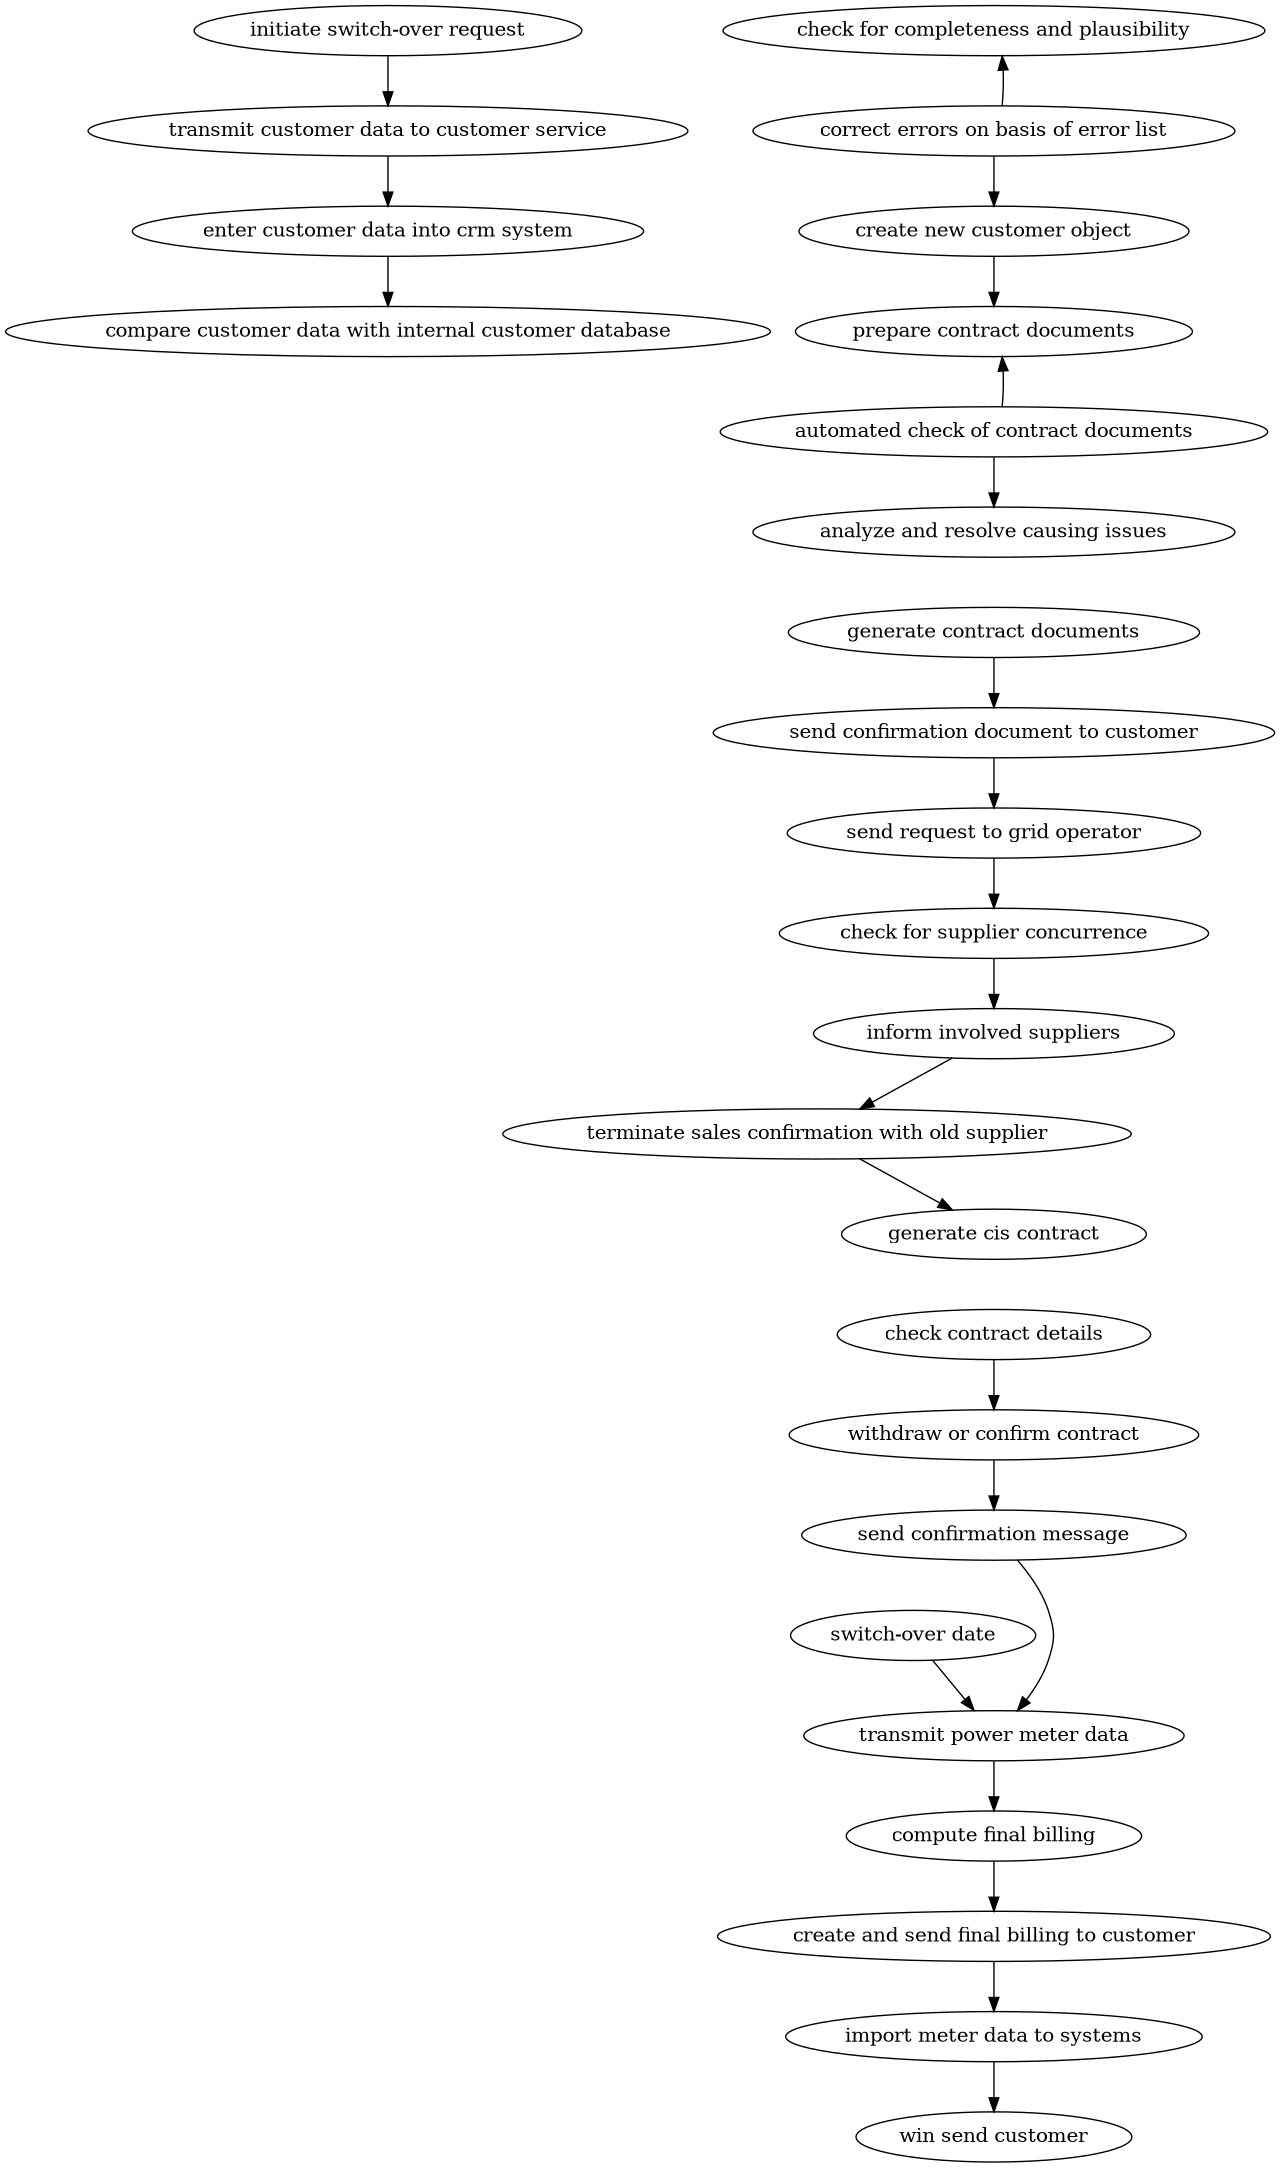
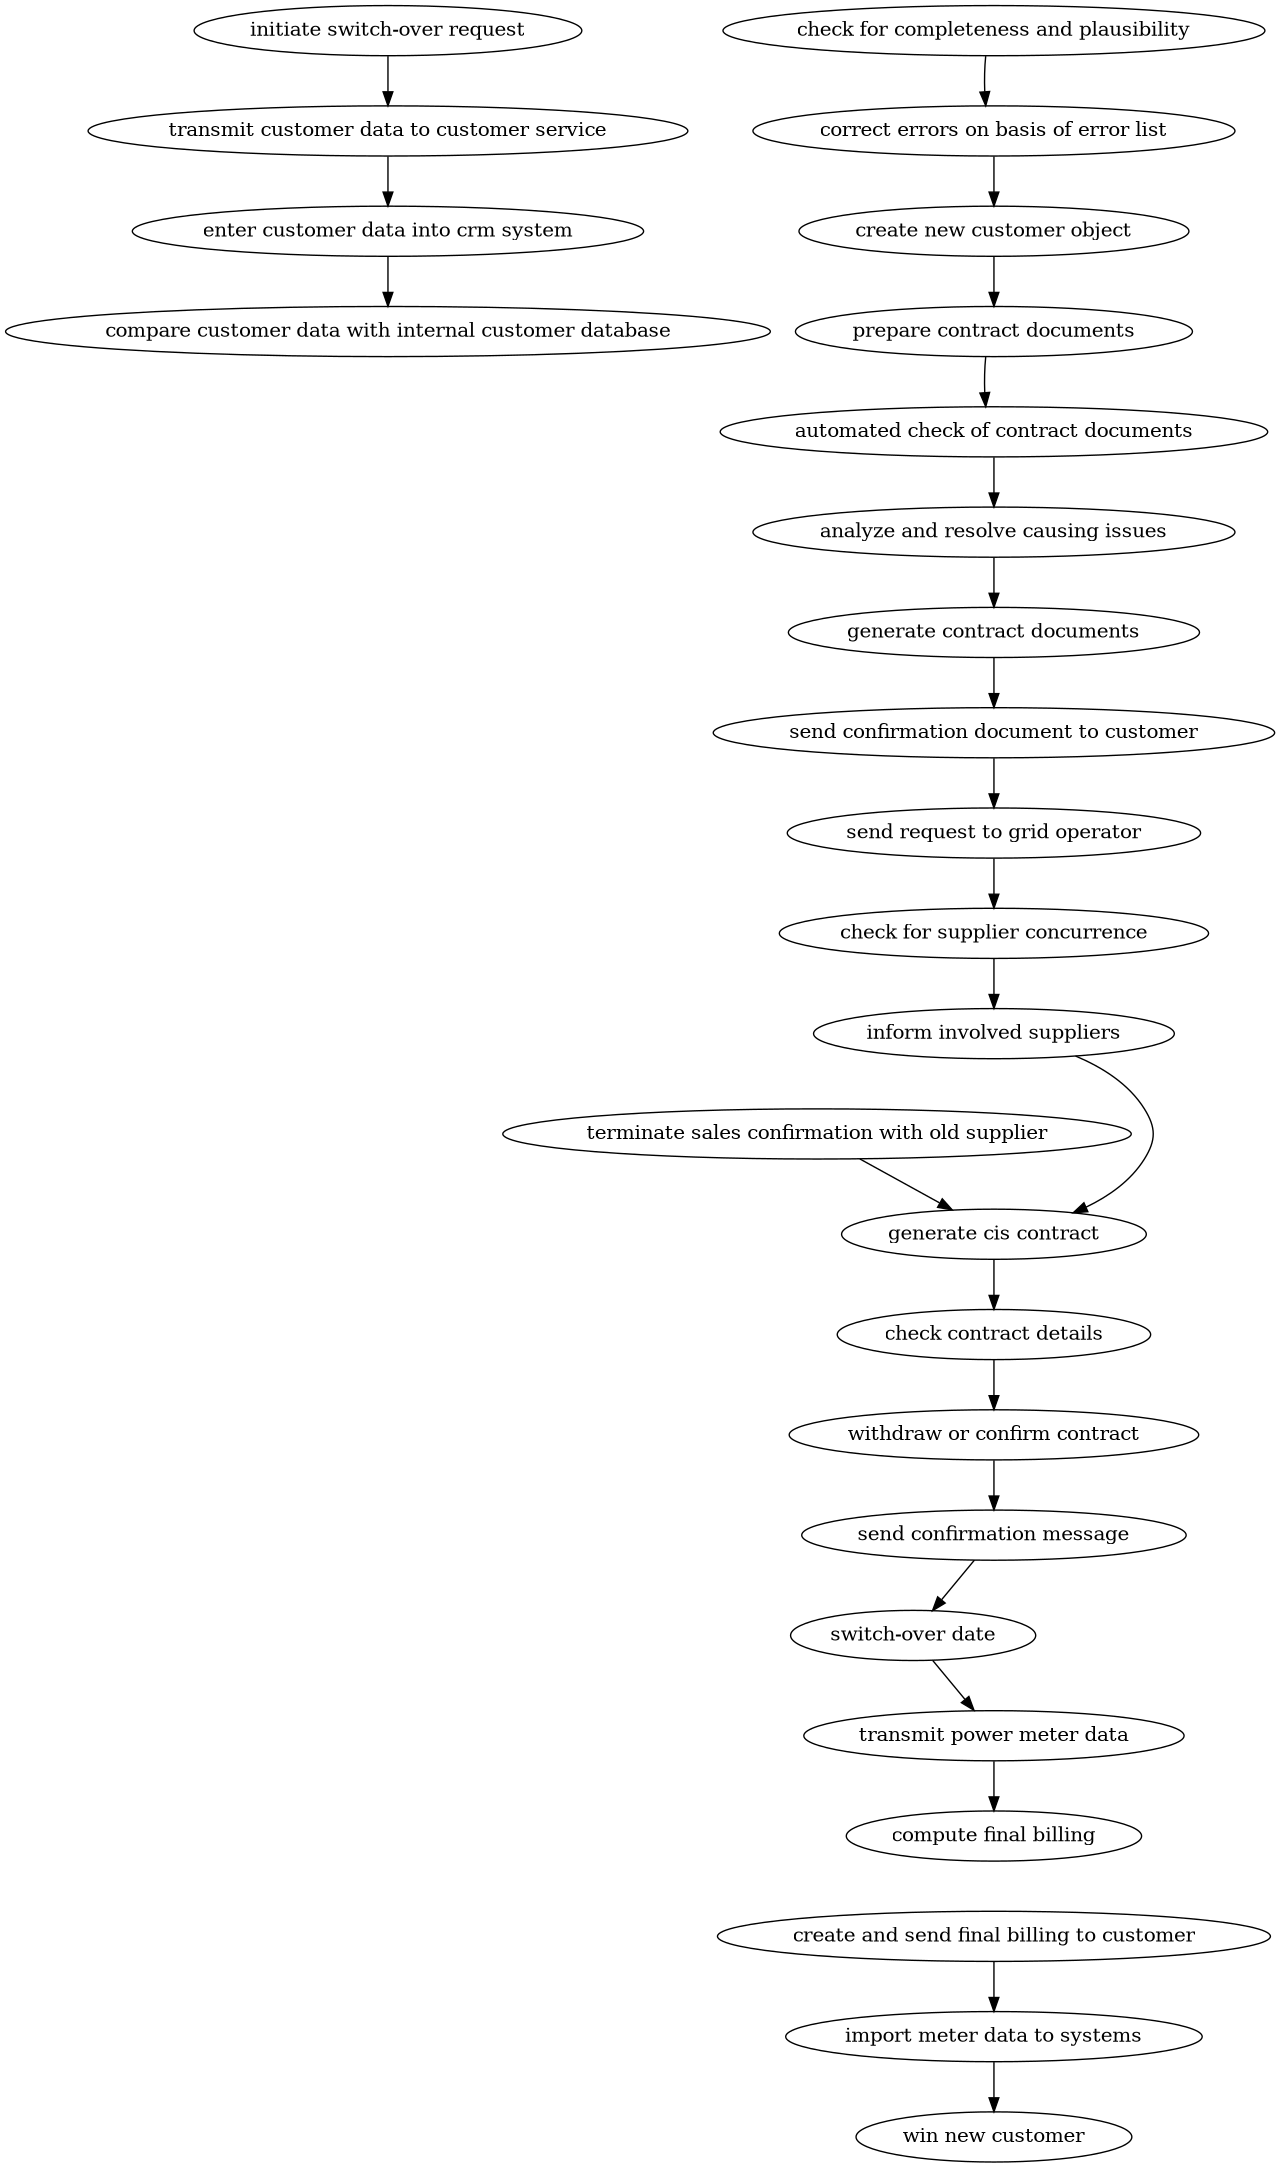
edge "correct errors on basis of error list" -> "check for completeness and plausibility": reversed
edge "automated check of contract documents" -> "prepare contract documents": reversed
edge "analyze and resolve causing issues" -> "generate contract documents": added
edge "inform involved suppliers" -> "terminate sales confirmation with old supplier": now "inform involved suppliers" -> "generate cis contract"
edge "generate cis contract" -> "check contract details": added
edge "send confirmation message" -> "transmit power meter data": now "send confirmation message" -> "switch-over date"
edge "compute final billing" -> "create and send final billing to customer": removed
node "win send customer": label "win send customer" -> "win new customer"
